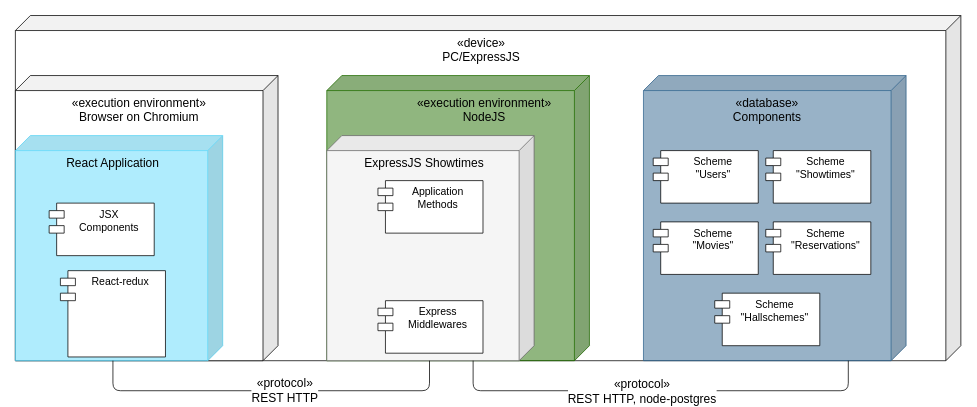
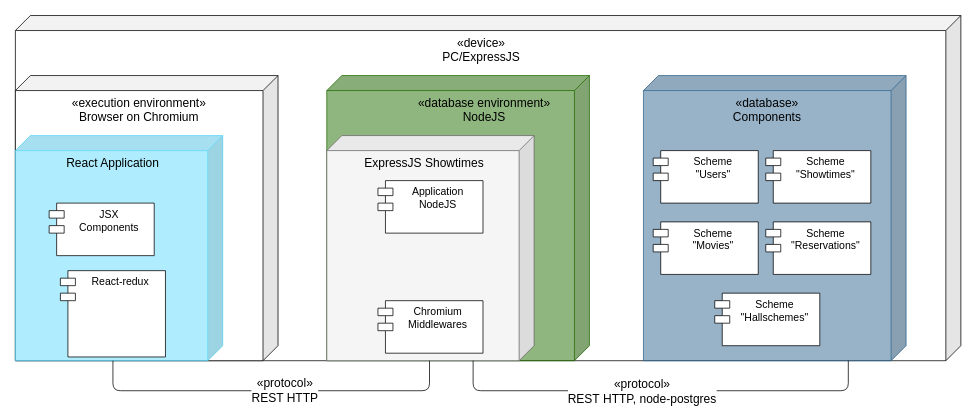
node "«execution environment» NodeJS": label "«execution environment» NodeJS" -> "«database environment» NodeJS"
node "Application Methods": label "Application Methods" -> "Application NodeJS"
node "Express Middlewares": label "Express Middlewares" -> "Chromium Middlewares"
